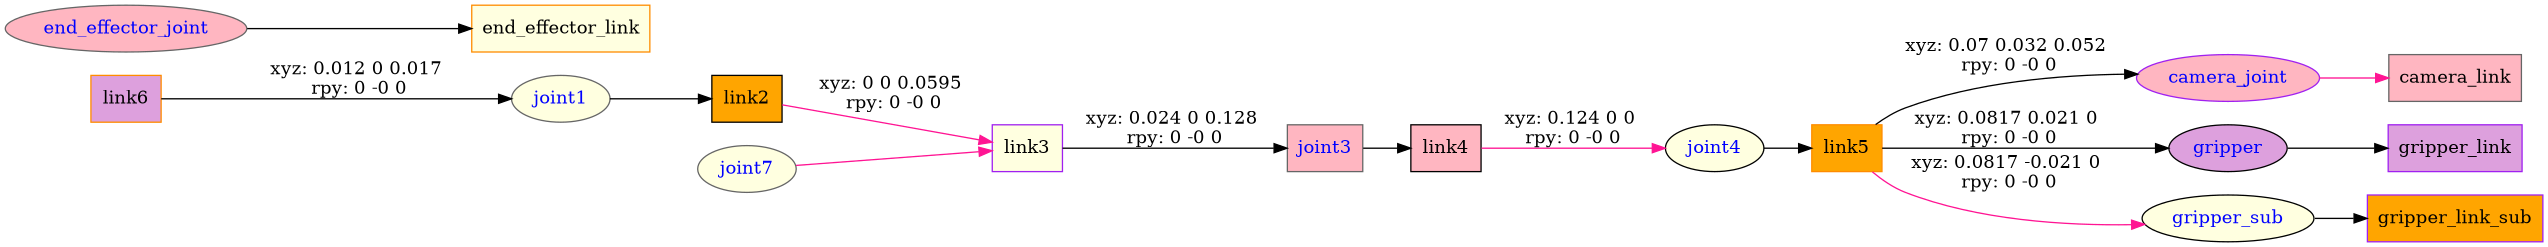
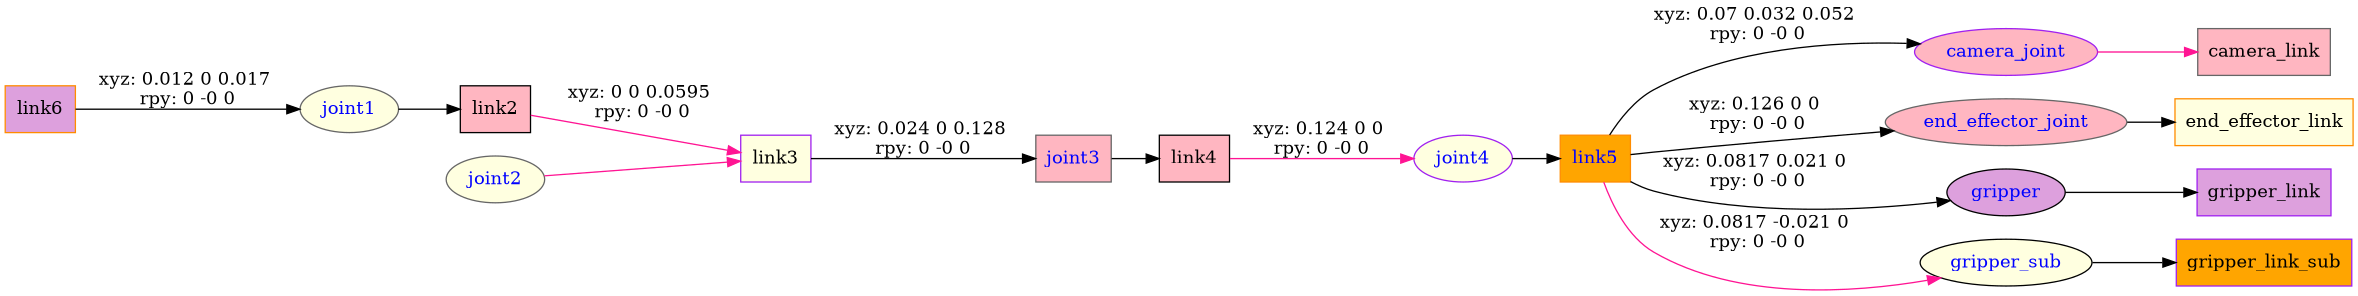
node "link2": fillcolor orange -> lightpink
edge "link5" -> "end_effector_joint": added, label "xyz: 0.126 0 0 rpy: 0 -0 0"
node "joint4": color black -> purple
node "link5": fontcolor black -> blue
node "joint7": label "joint7" -> "joint2"
